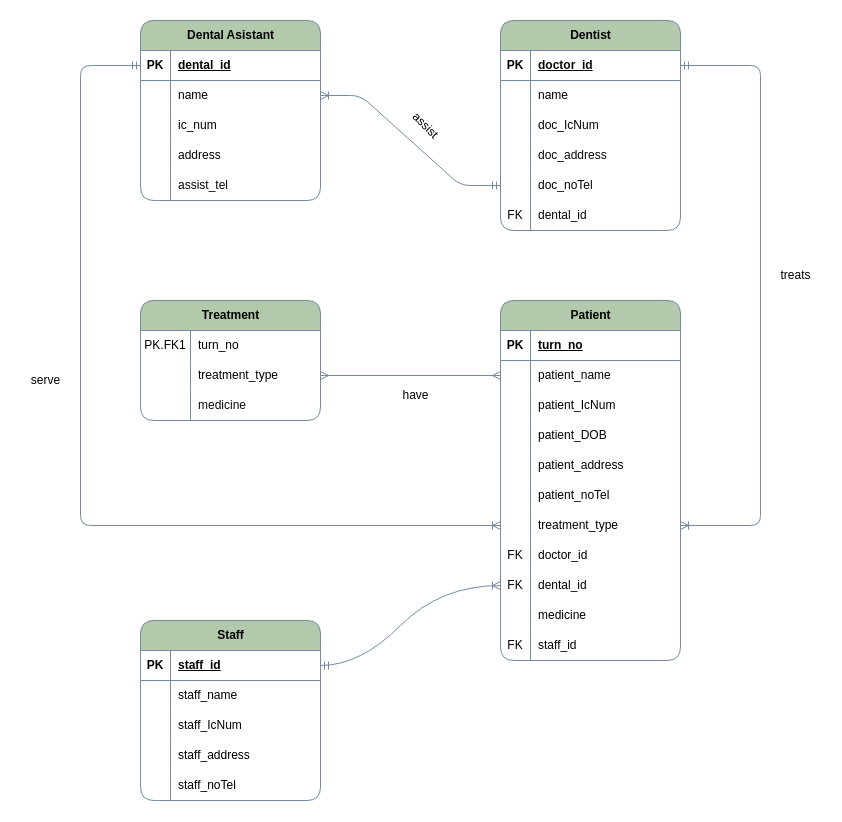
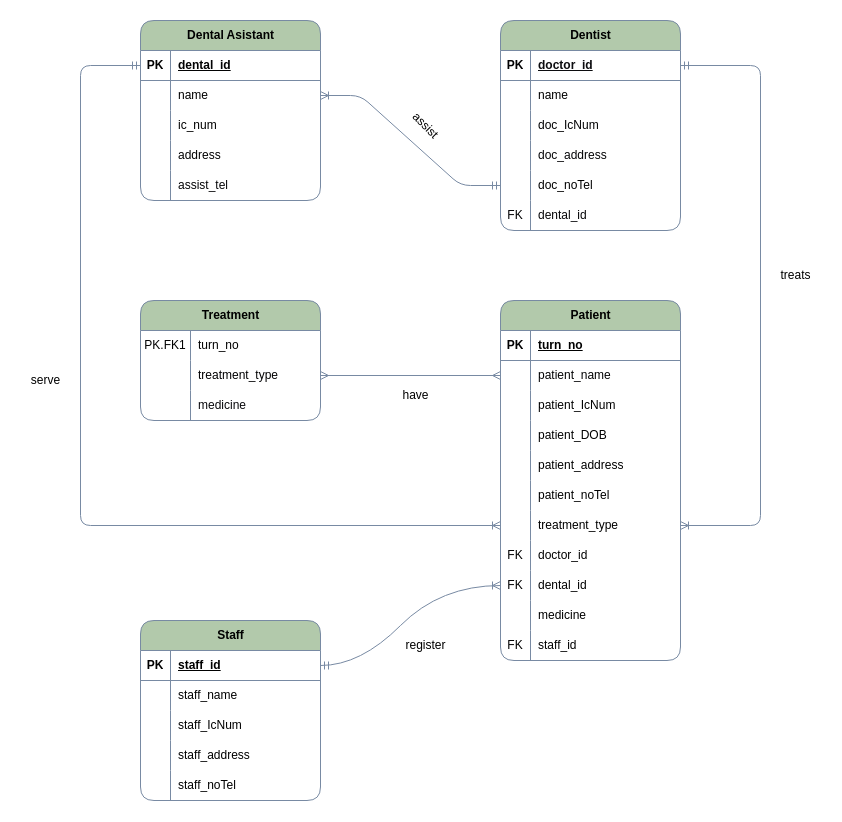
node "register": added
